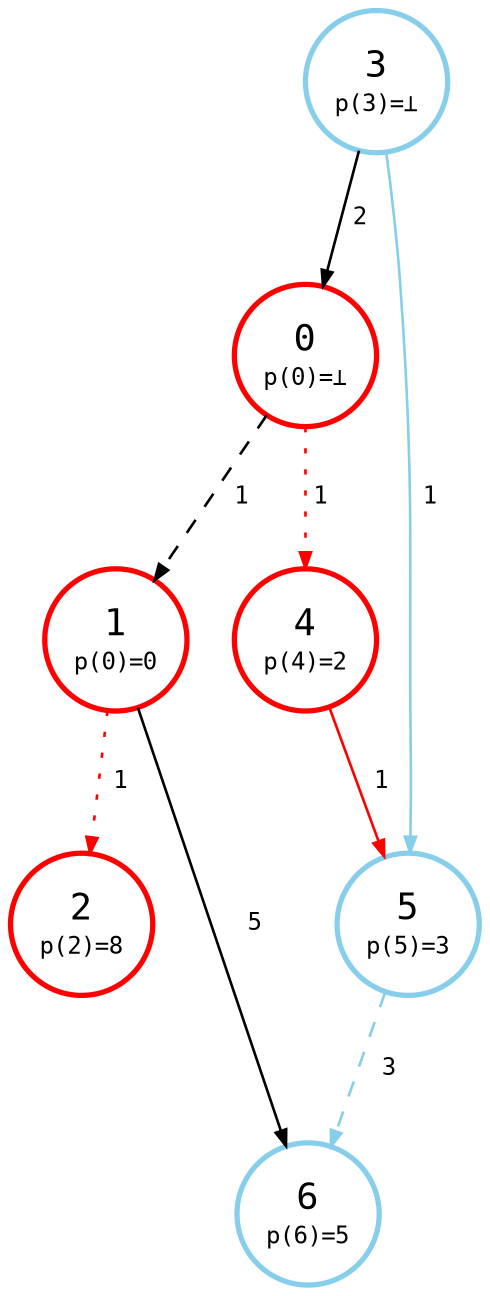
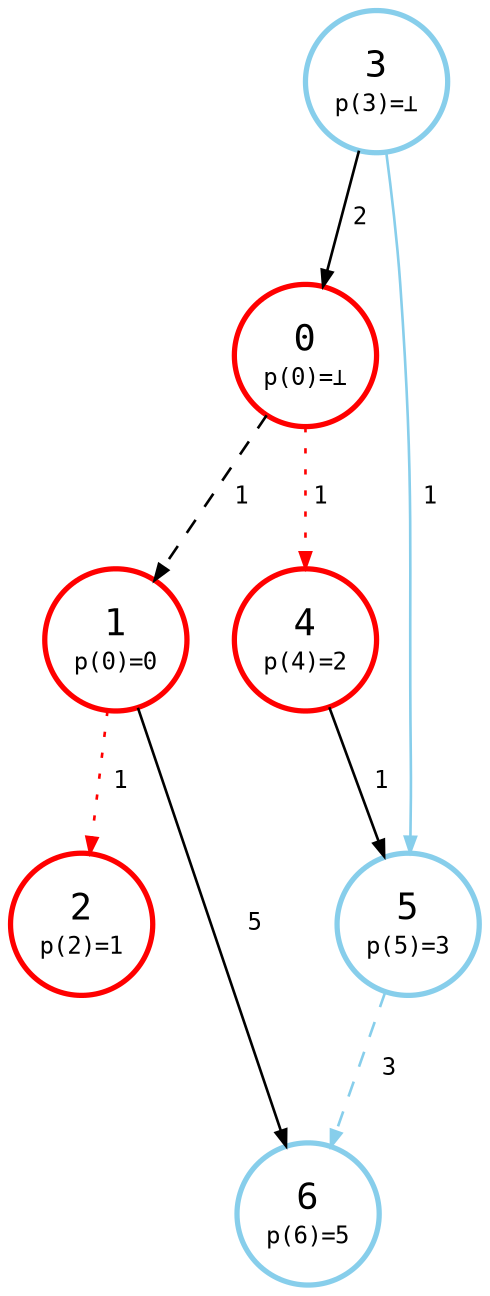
edge "4" -> "5": color red -> #bbb
node "2": text "p(2)=8" -> "p(2)=1"
